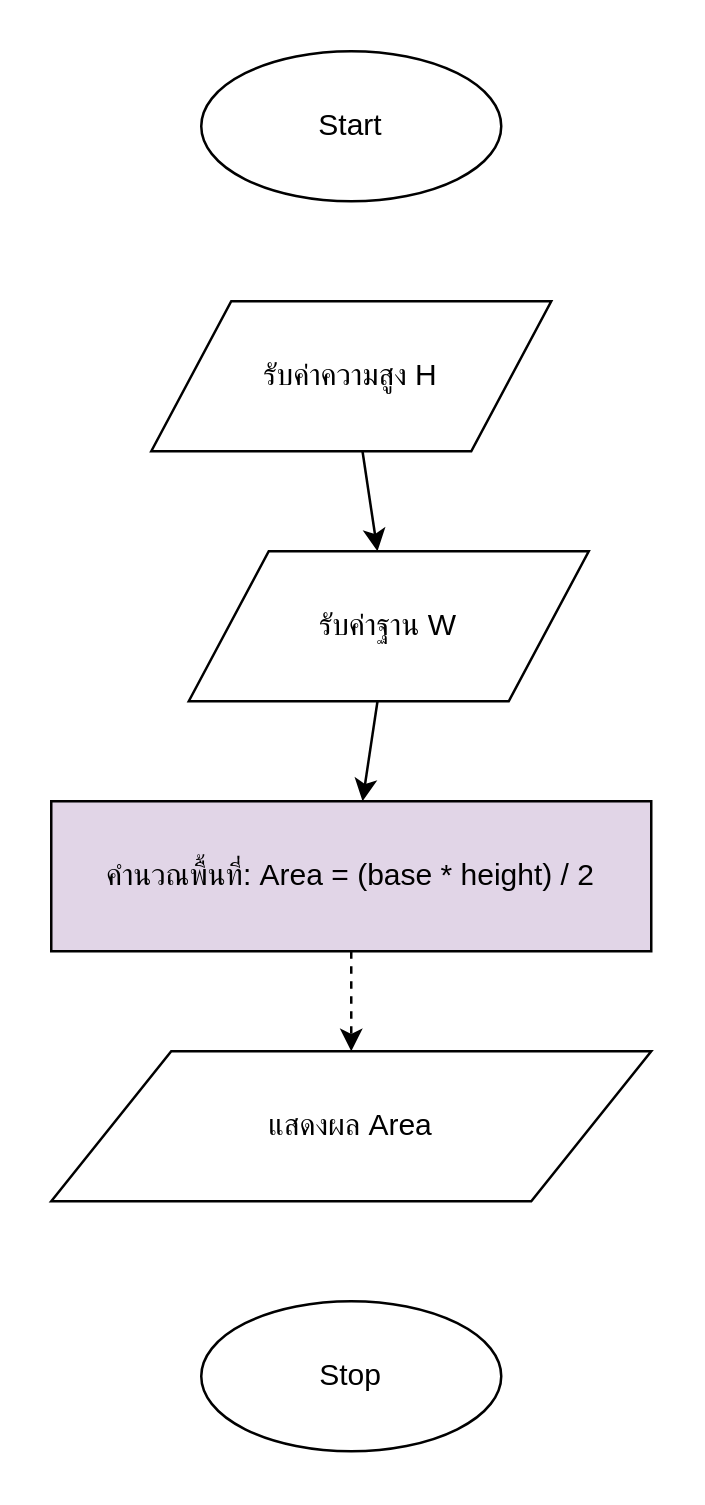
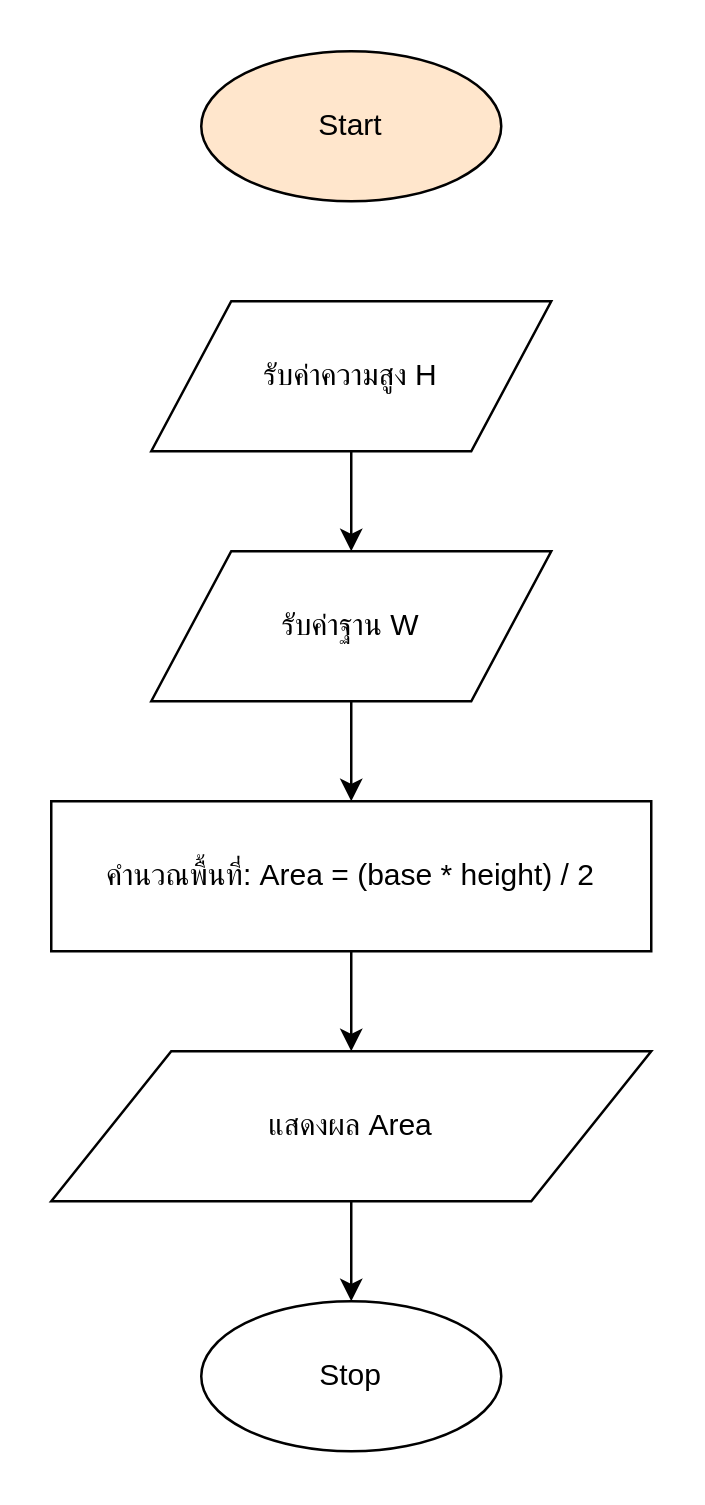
node "Start": fillcolor #ffffff -> #ffe6cc
node "รับค่าฐาน W": moved (389, 626) -> (351, 626)
node "คำนวณพื้นที่: Area = (base * height) / 2": fillcolor #e1d5e7 -> #ffffff
edge "คำนวณพื้นที่: Area = (base * height) / 2" -> "แสดงผล Area": style dashed -> solid
edge "แสดงผล Area" -> "Stop": added
